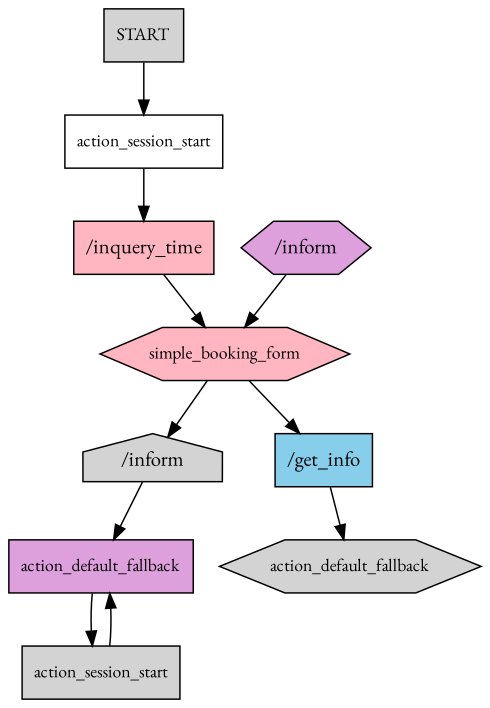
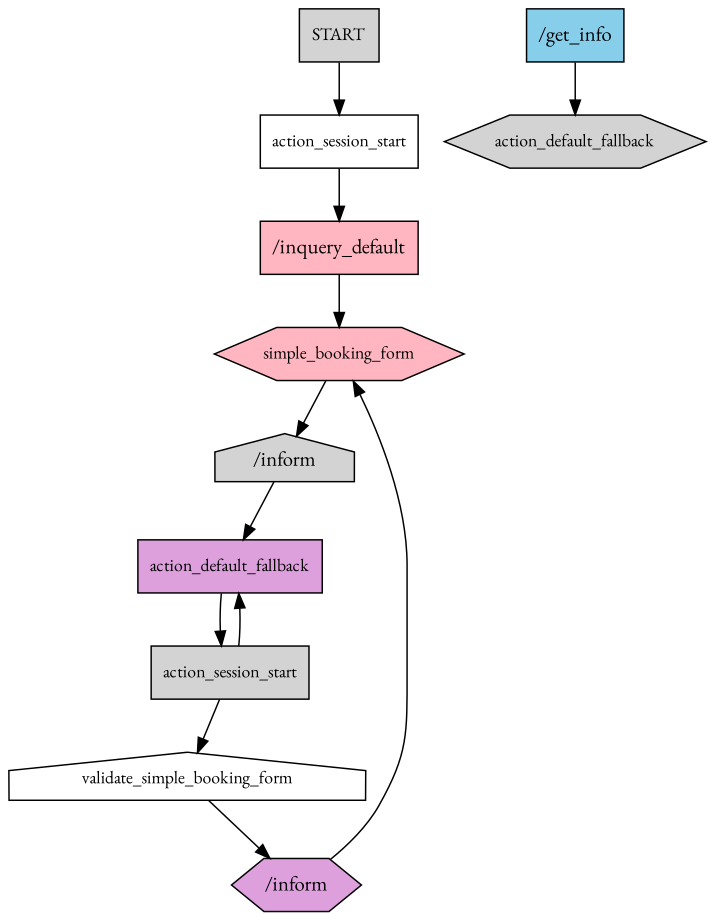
node "/inquery_time": label "/inquery_time" -> "/inquery_default"
edge "simple_booking_form" -> "/get_info": removed
node "validate_simple_booking_form": added
